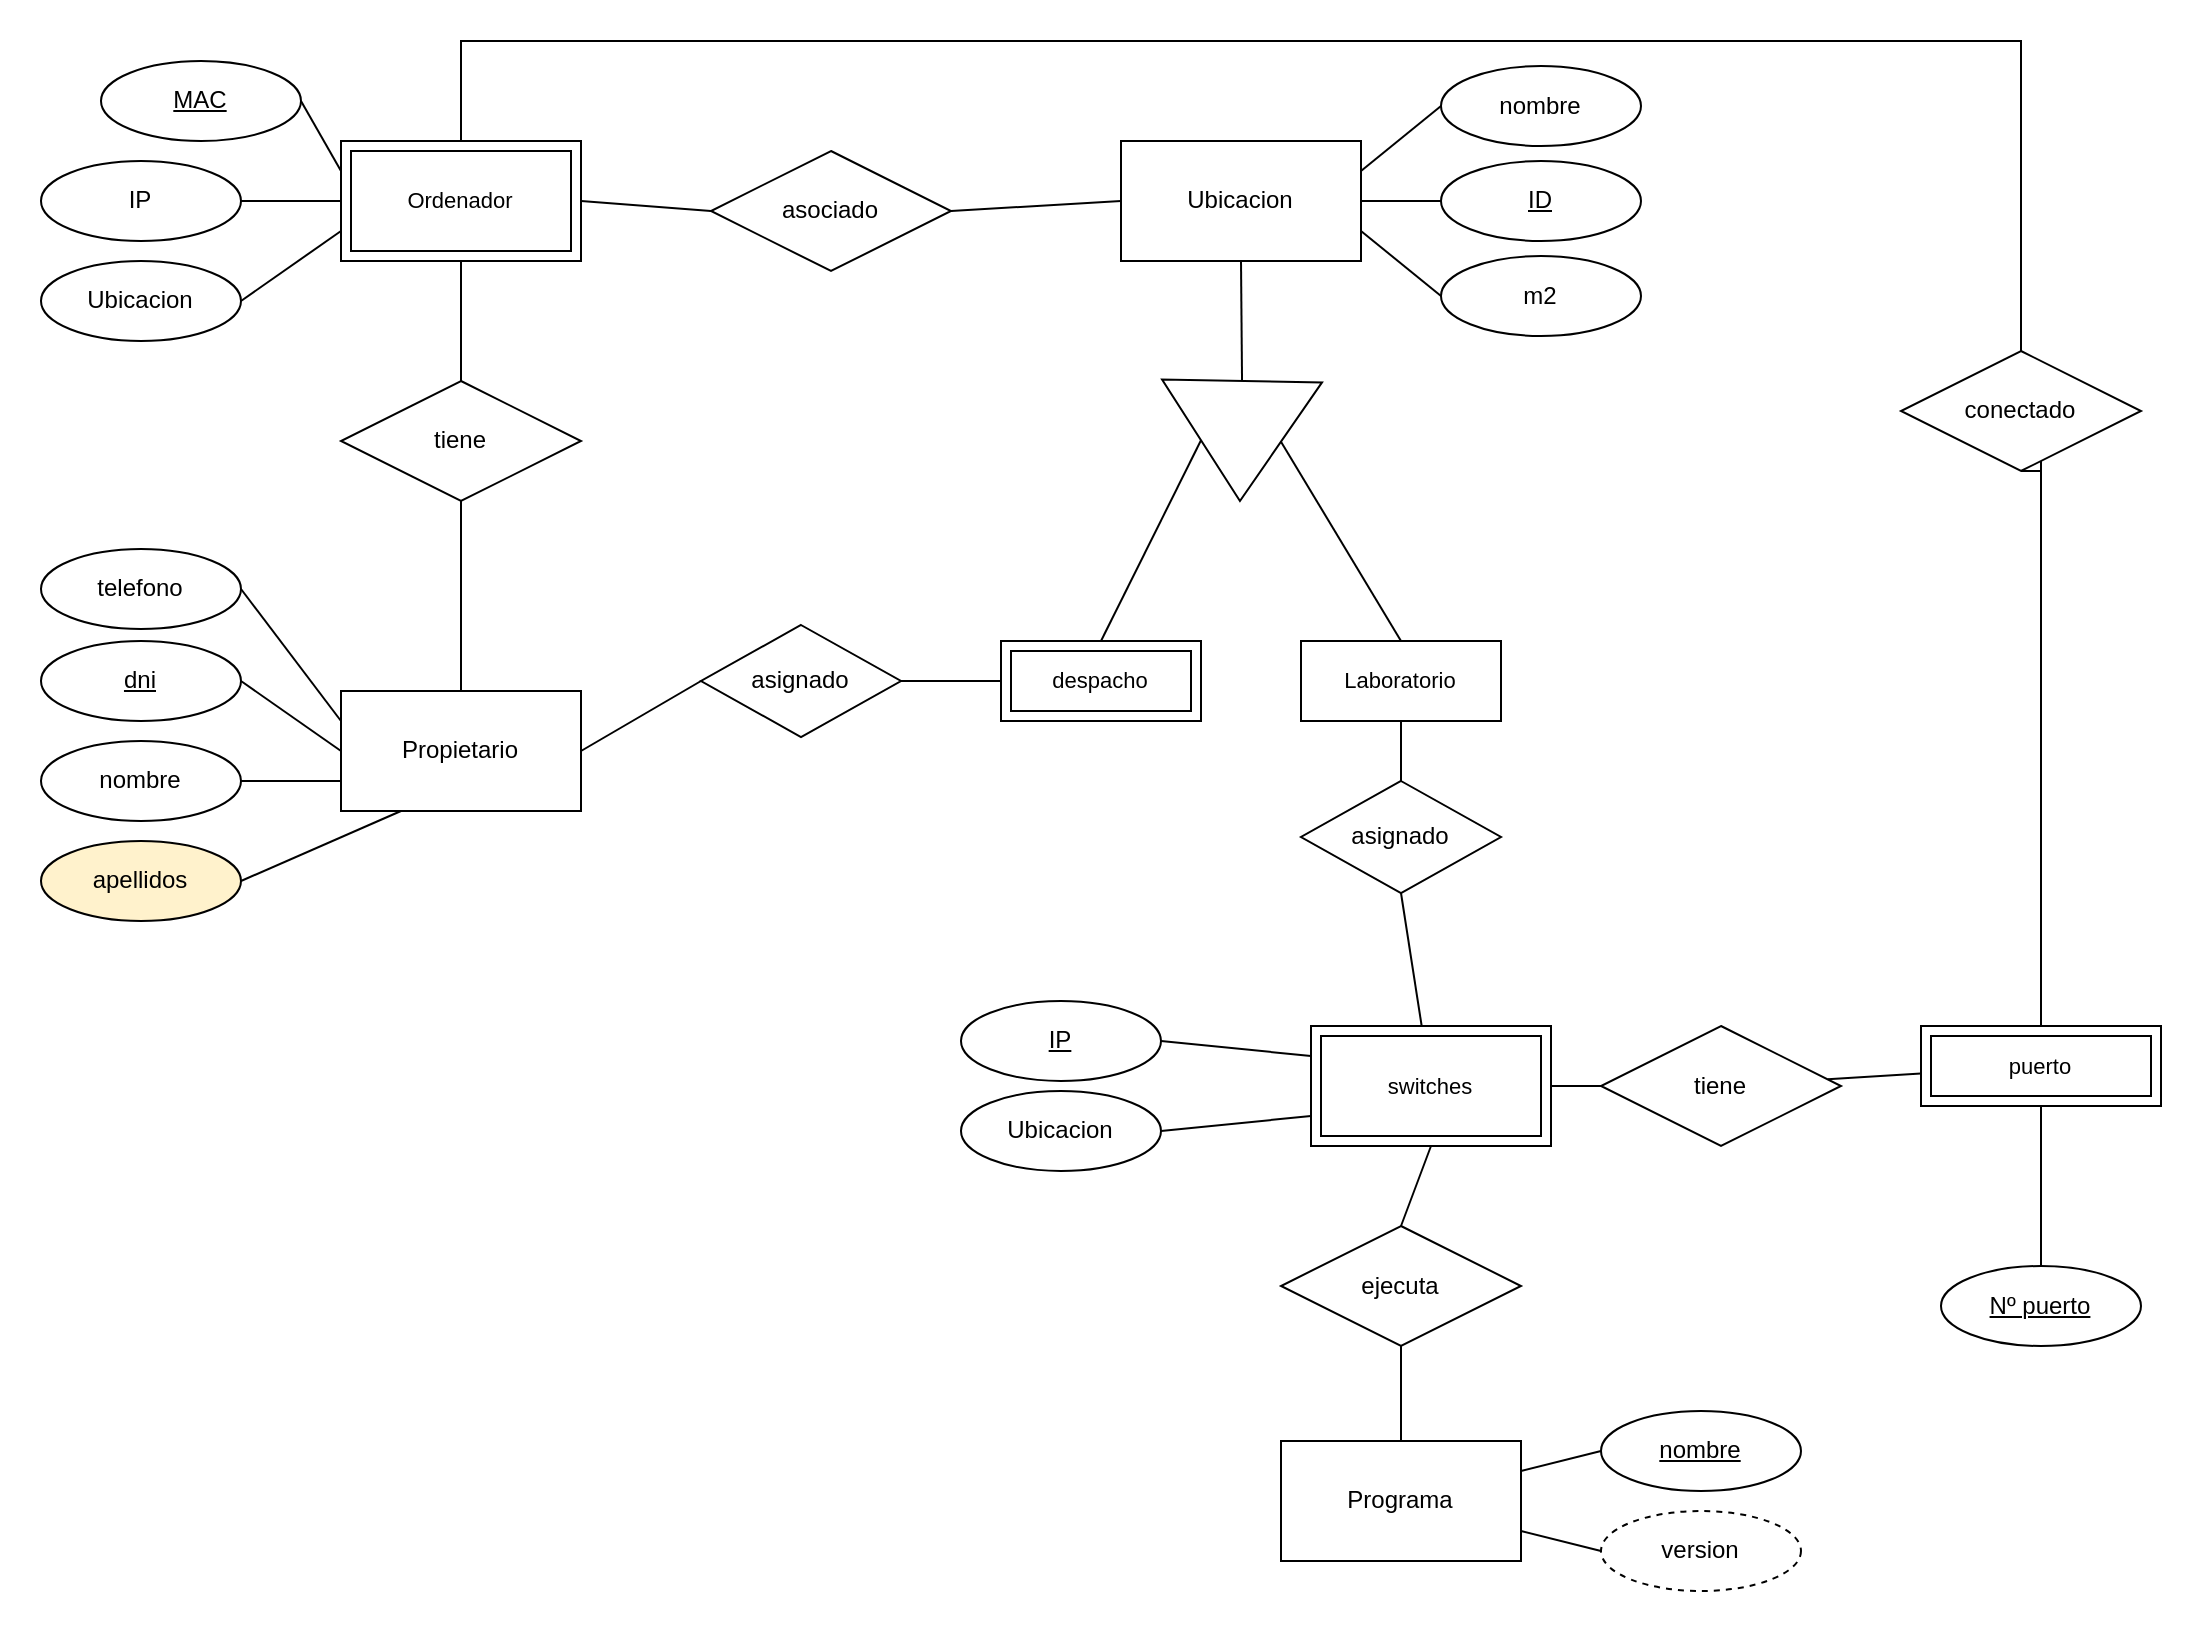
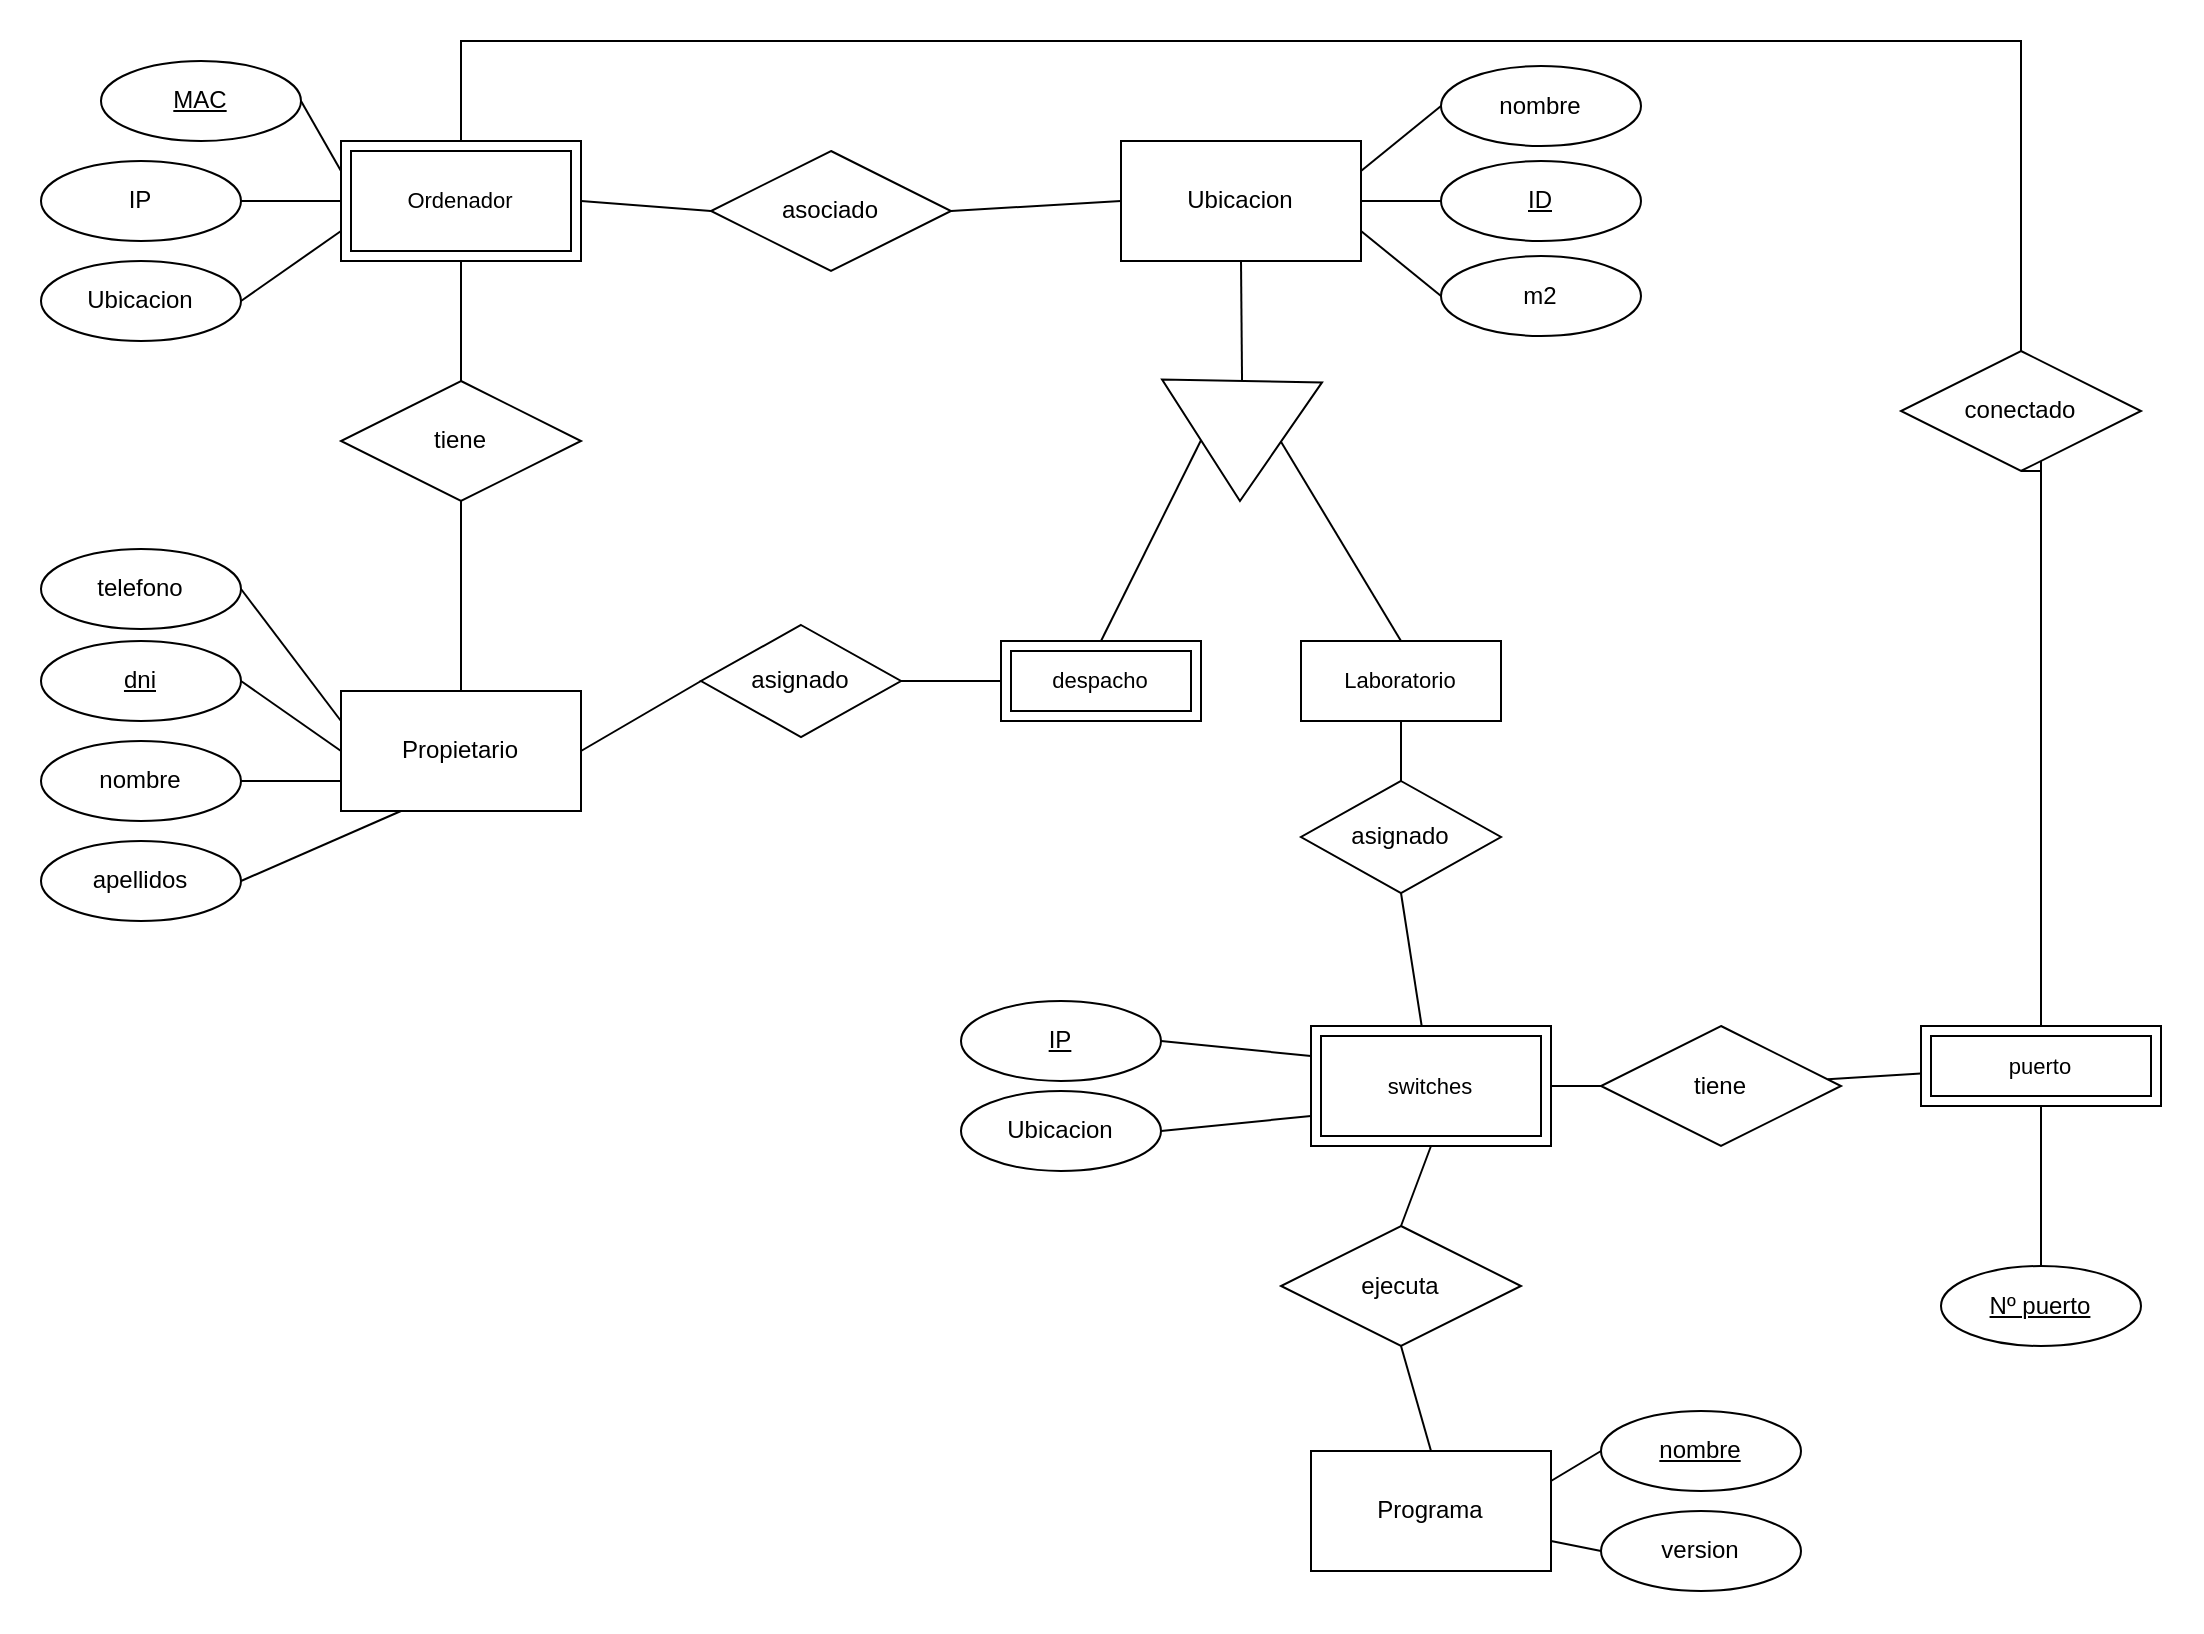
node "apellidos": fillcolor #fff2cc -> #ffffff
node "Programa": moved (1401, 1501) -> (1431, 1511)
node "version": style dashed -> solid
